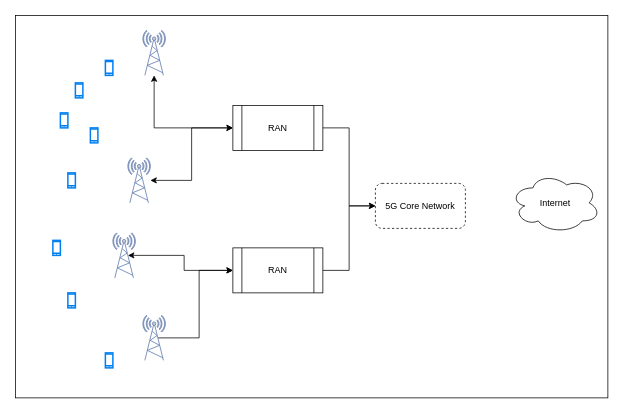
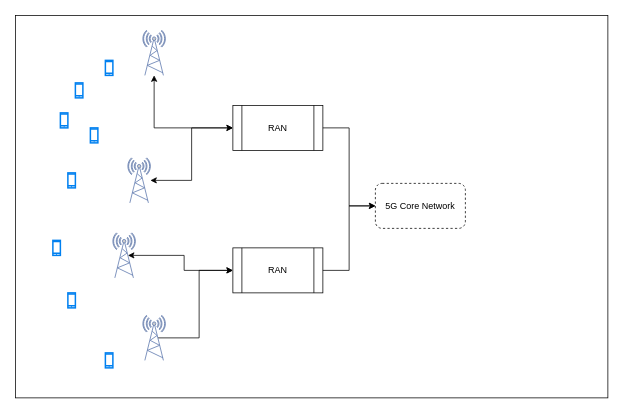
node "Internet": removed
